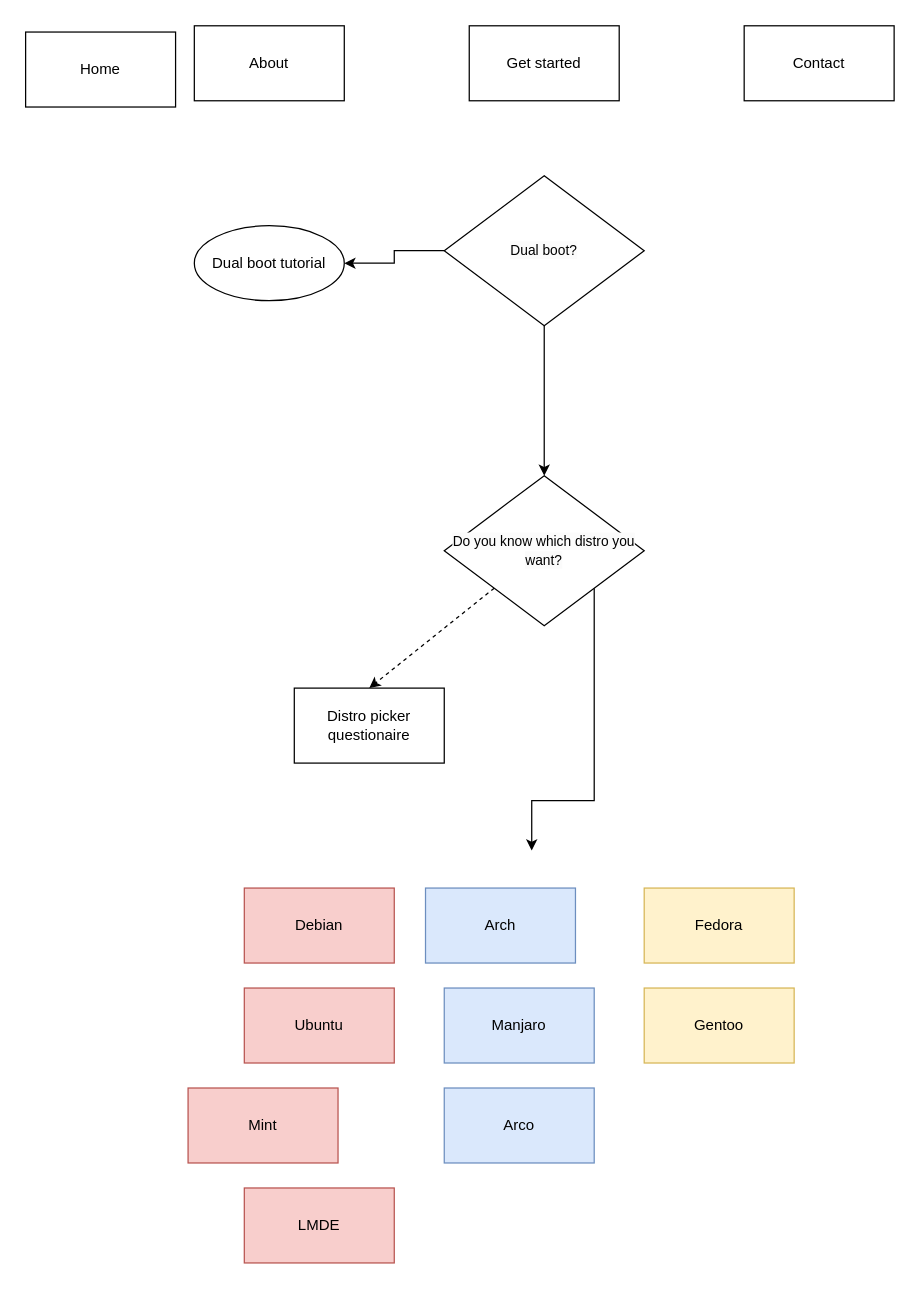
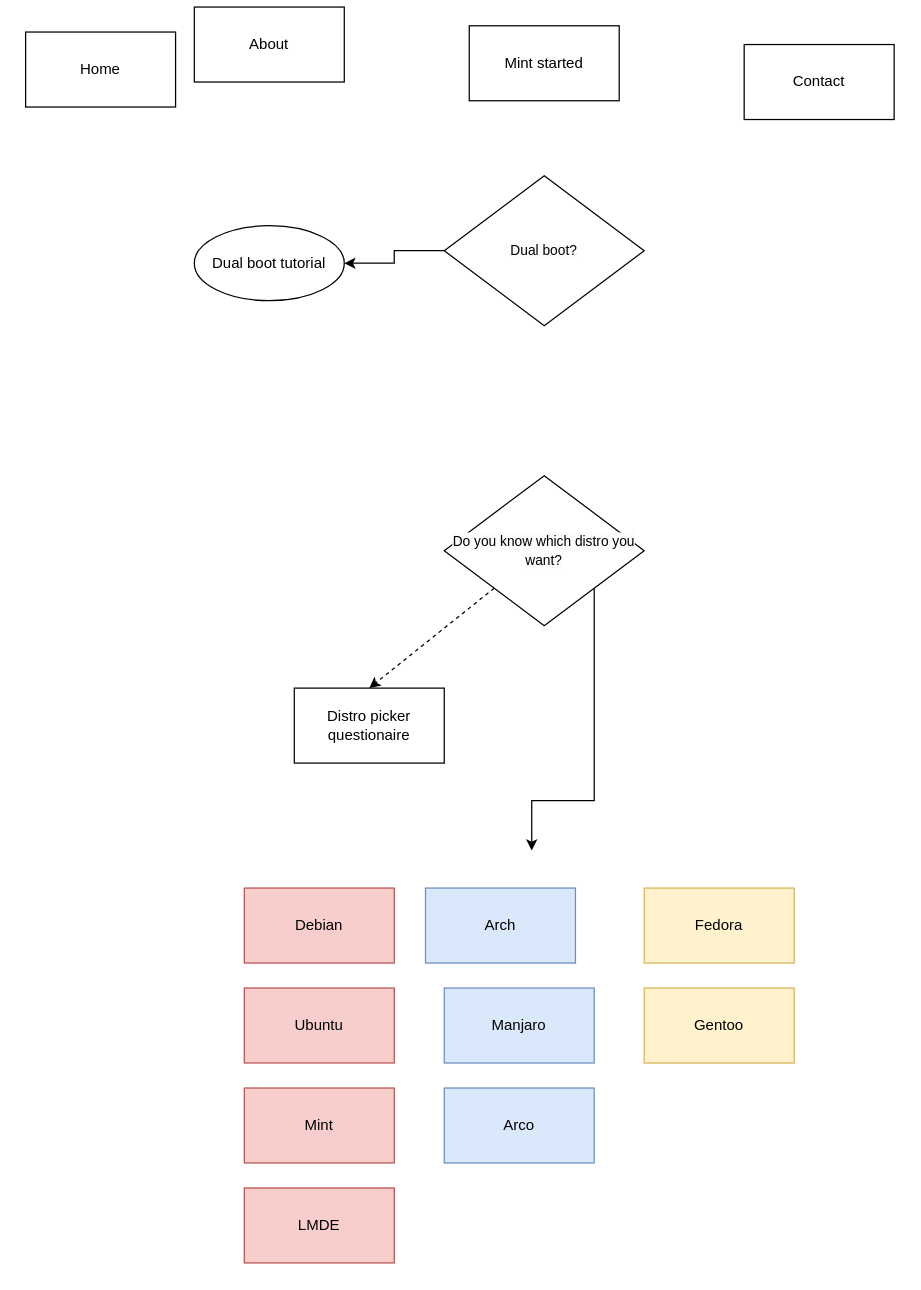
node "About": moved (269, 63) -> (269, 44)
node "Get started": label "Get started" -> "Mint started"
node "Contact": moved (819, 63) -> (819, 82)
edge "Dual boot?" -> "Do you know which distro you want?": removed
node "Mint": moved (263, 1126) -> (319, 1126)
